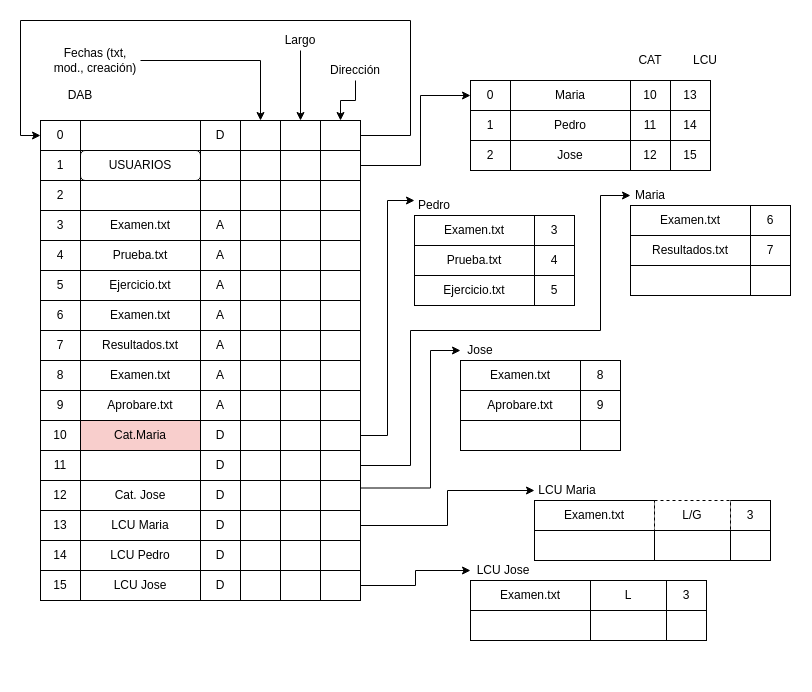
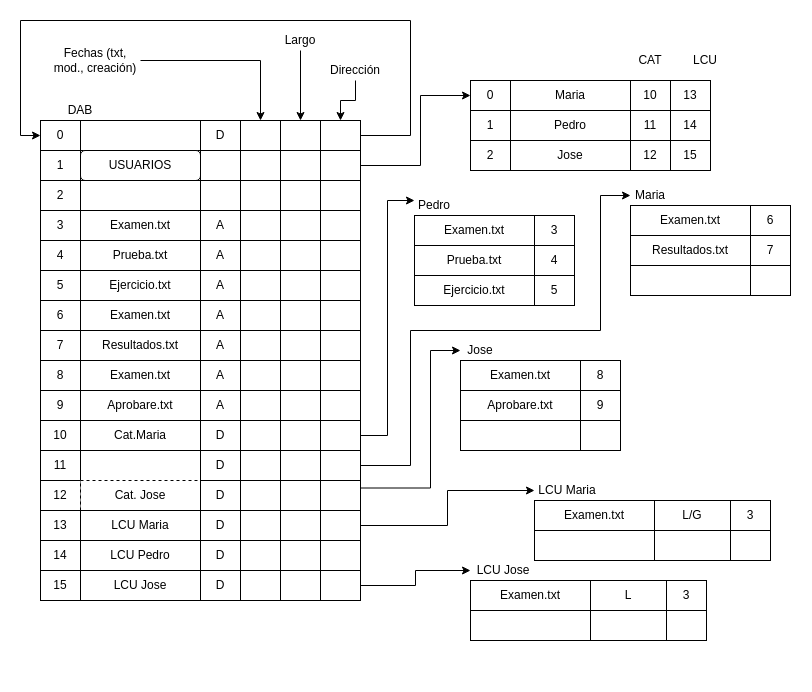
node "DAB": moved (81, 96) -> (81, 111)
node "Cat.Maria": fillcolor #f8cecc -> #ffffff
node "Cat. Jose": style solid -> dashed
node "L/G": style dashed -> solid
